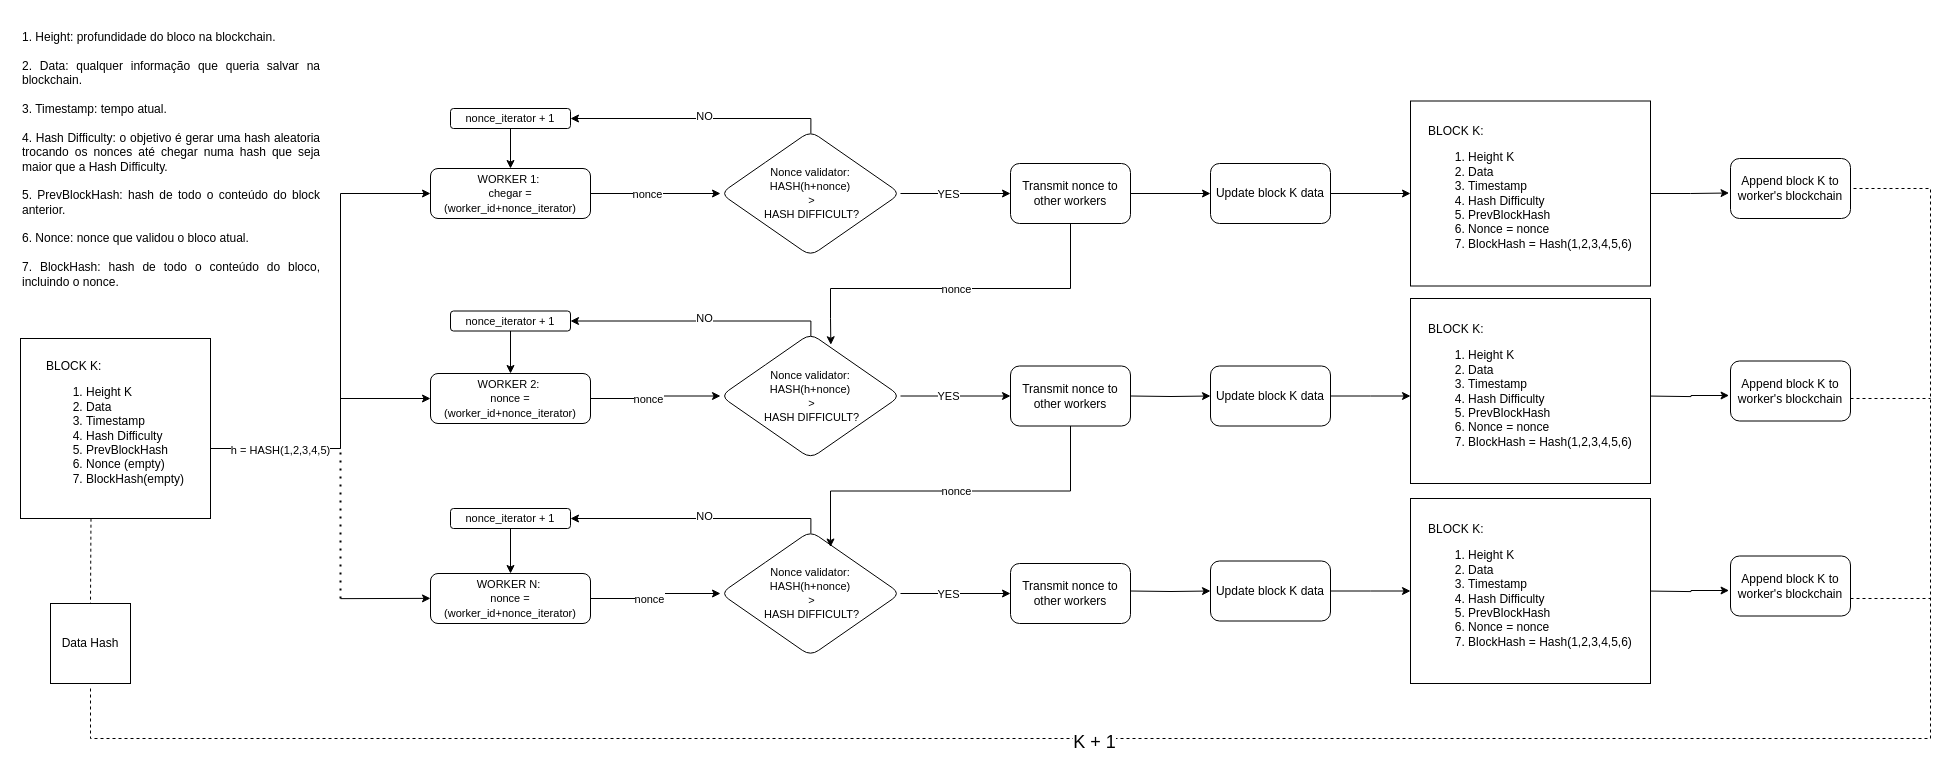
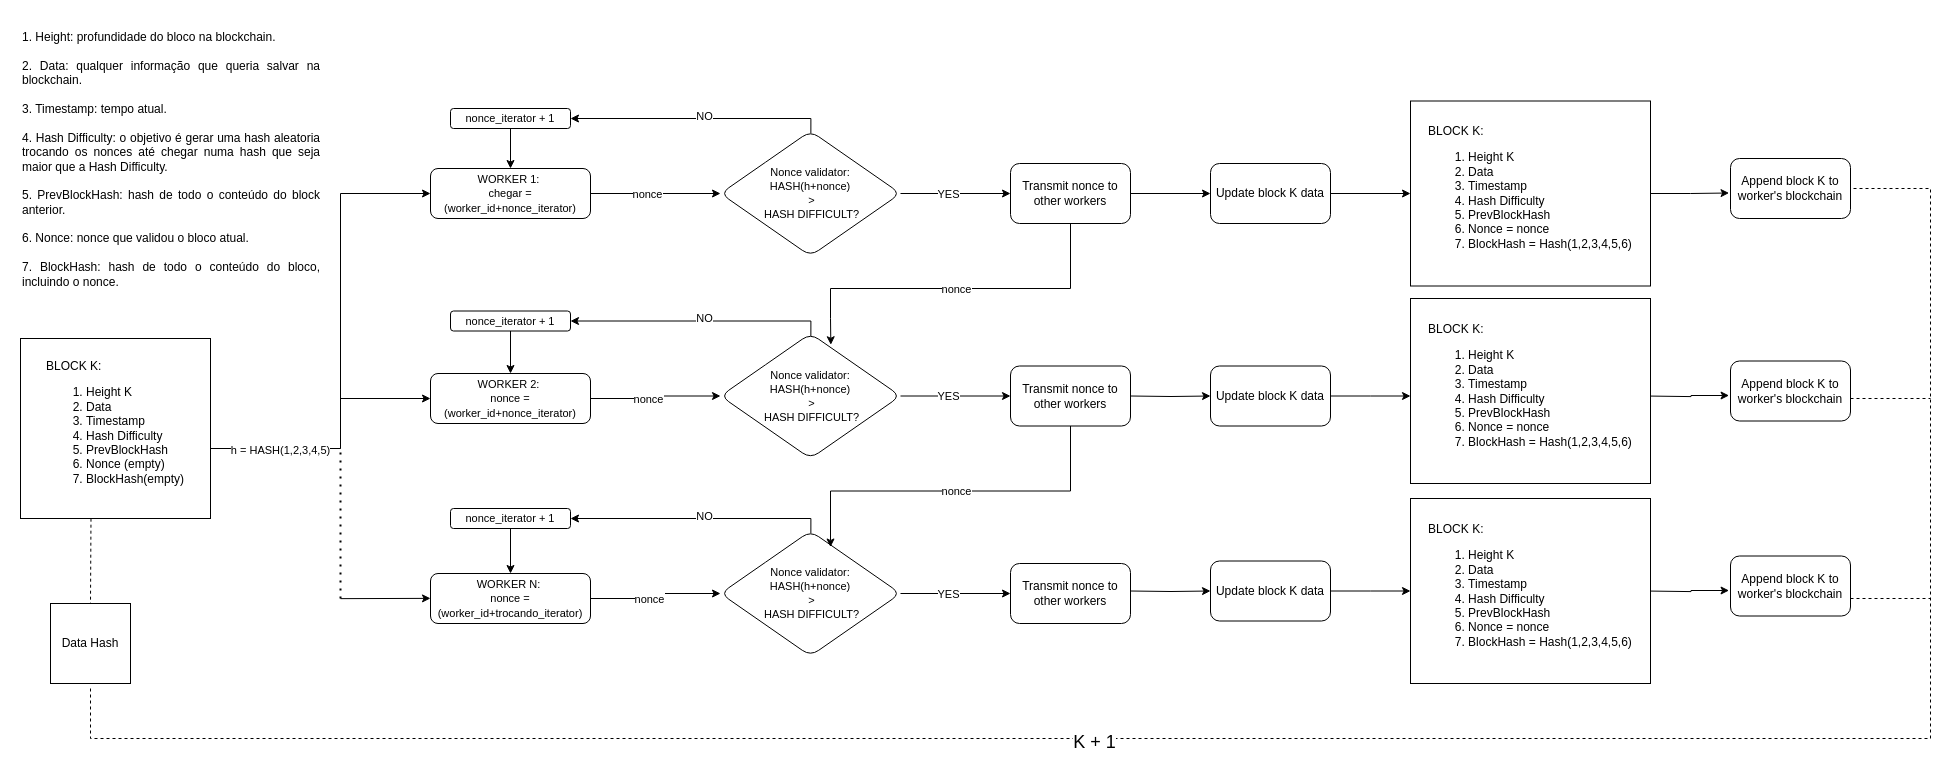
node "WORKER N: nonce = (worker_id+nonce_iterator)": label "WORKER N: nonce = (worker_id+nonce_iterator)" -> "WORKER N: nonce = (worker_id+trocando_iterator)"
